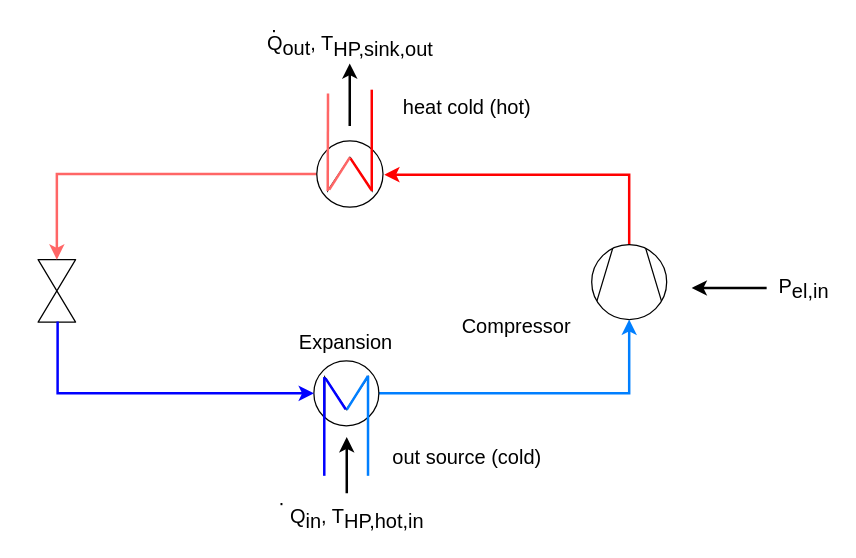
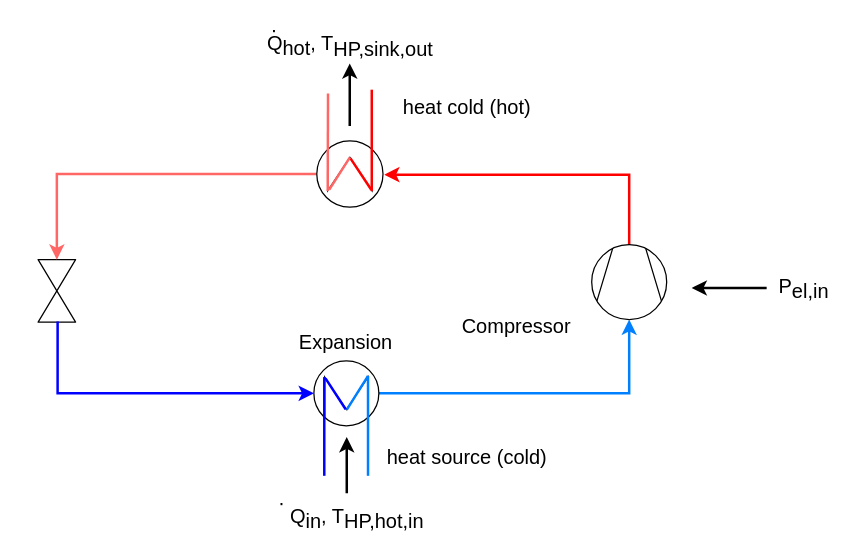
node "Qout, THP,sink,out": label "Qout, THP,sink,out" -> "Qhot, THP,sink,out"
node "out source (cold)": label "out source (cold)" -> "heat source (cold)"
